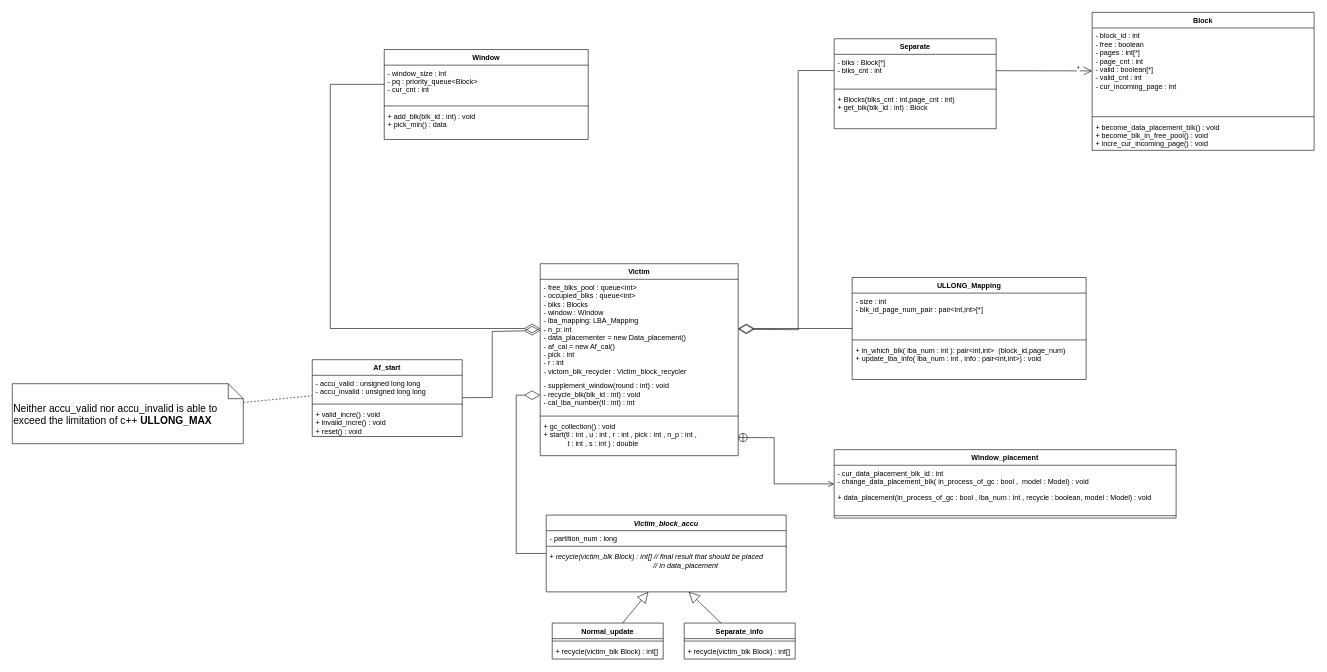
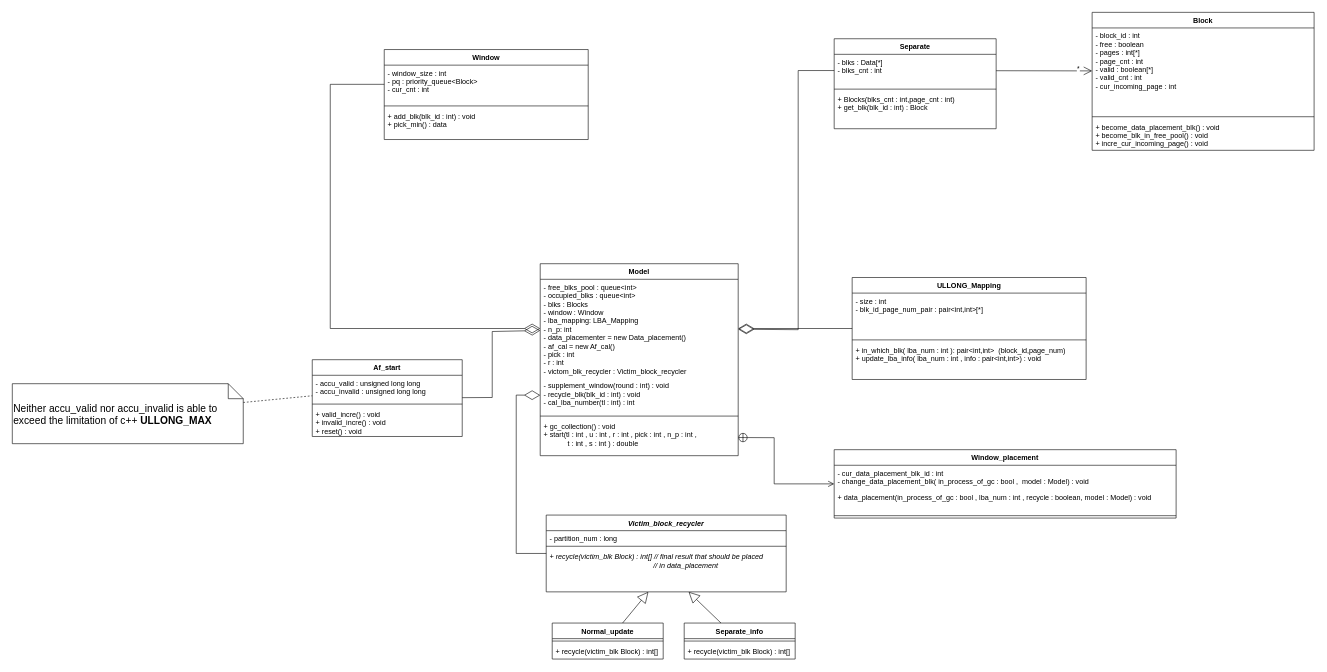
node "- blks : Block[*] - blks_cnt : int": label "- blks : Block[*] - blks_cnt : int" -> "- blks : Data[*] - blks_cnt : int"
node "Victim": label "Victim" -> "Model"
node "Victim_block_accu": label "Victim_block_accu" -> "Victim_block_recycler"
